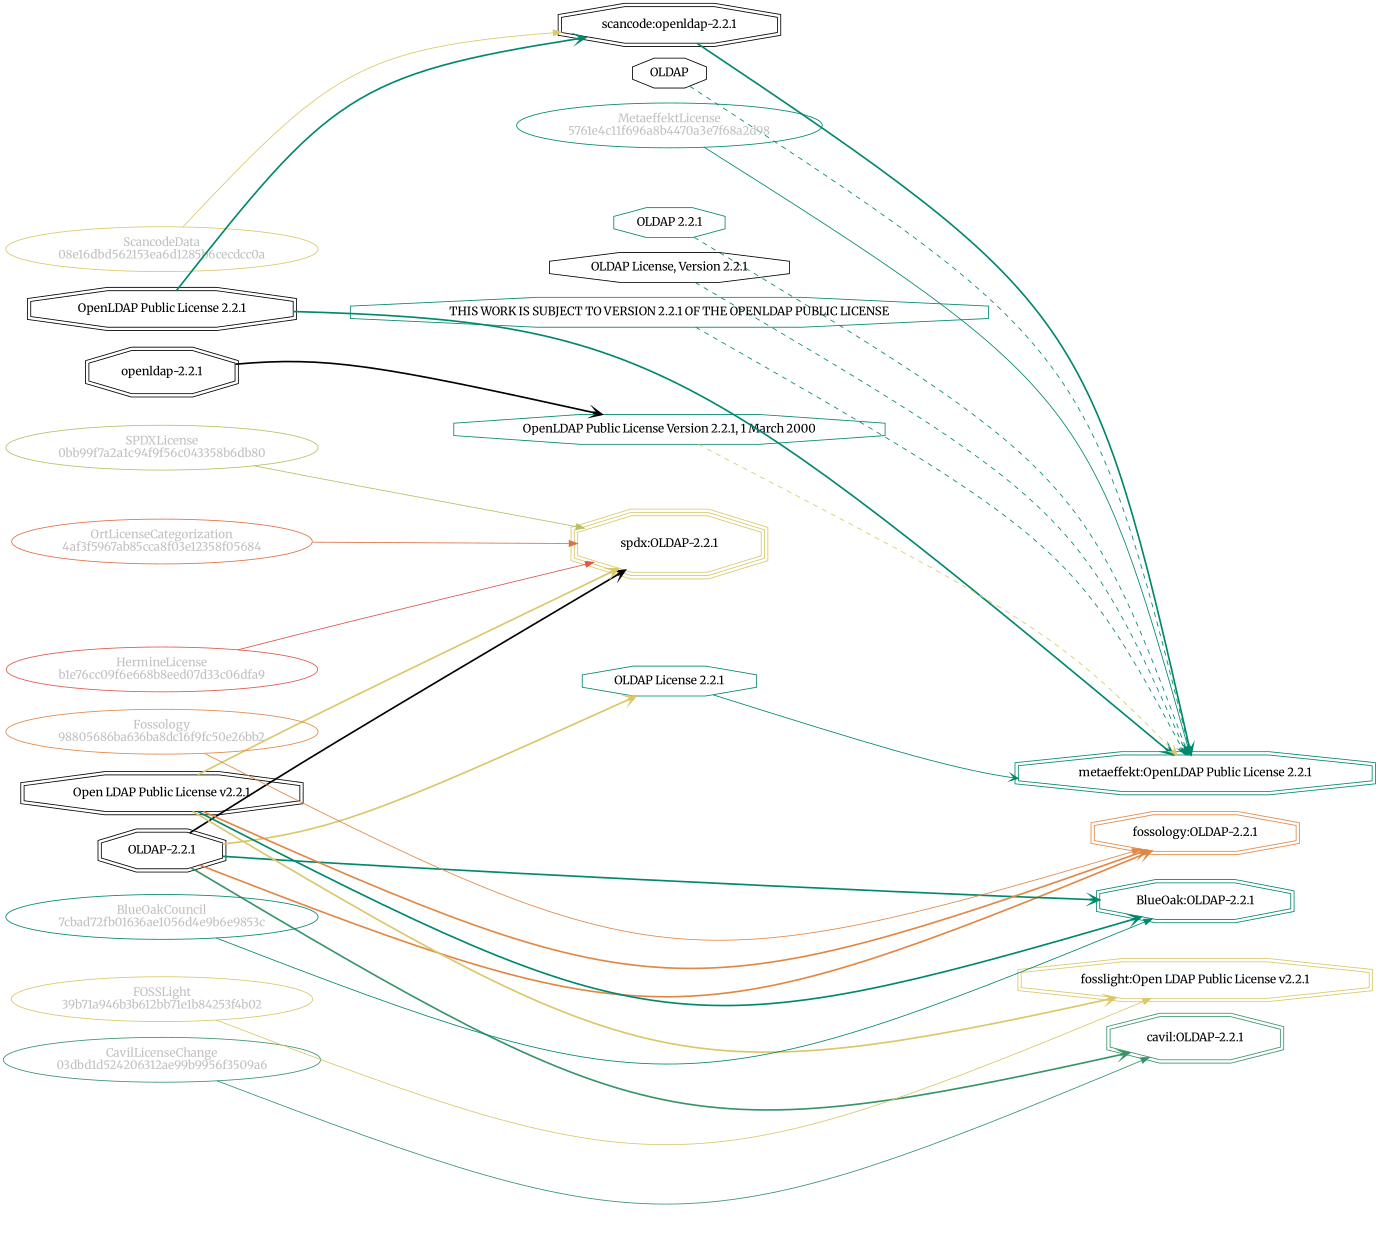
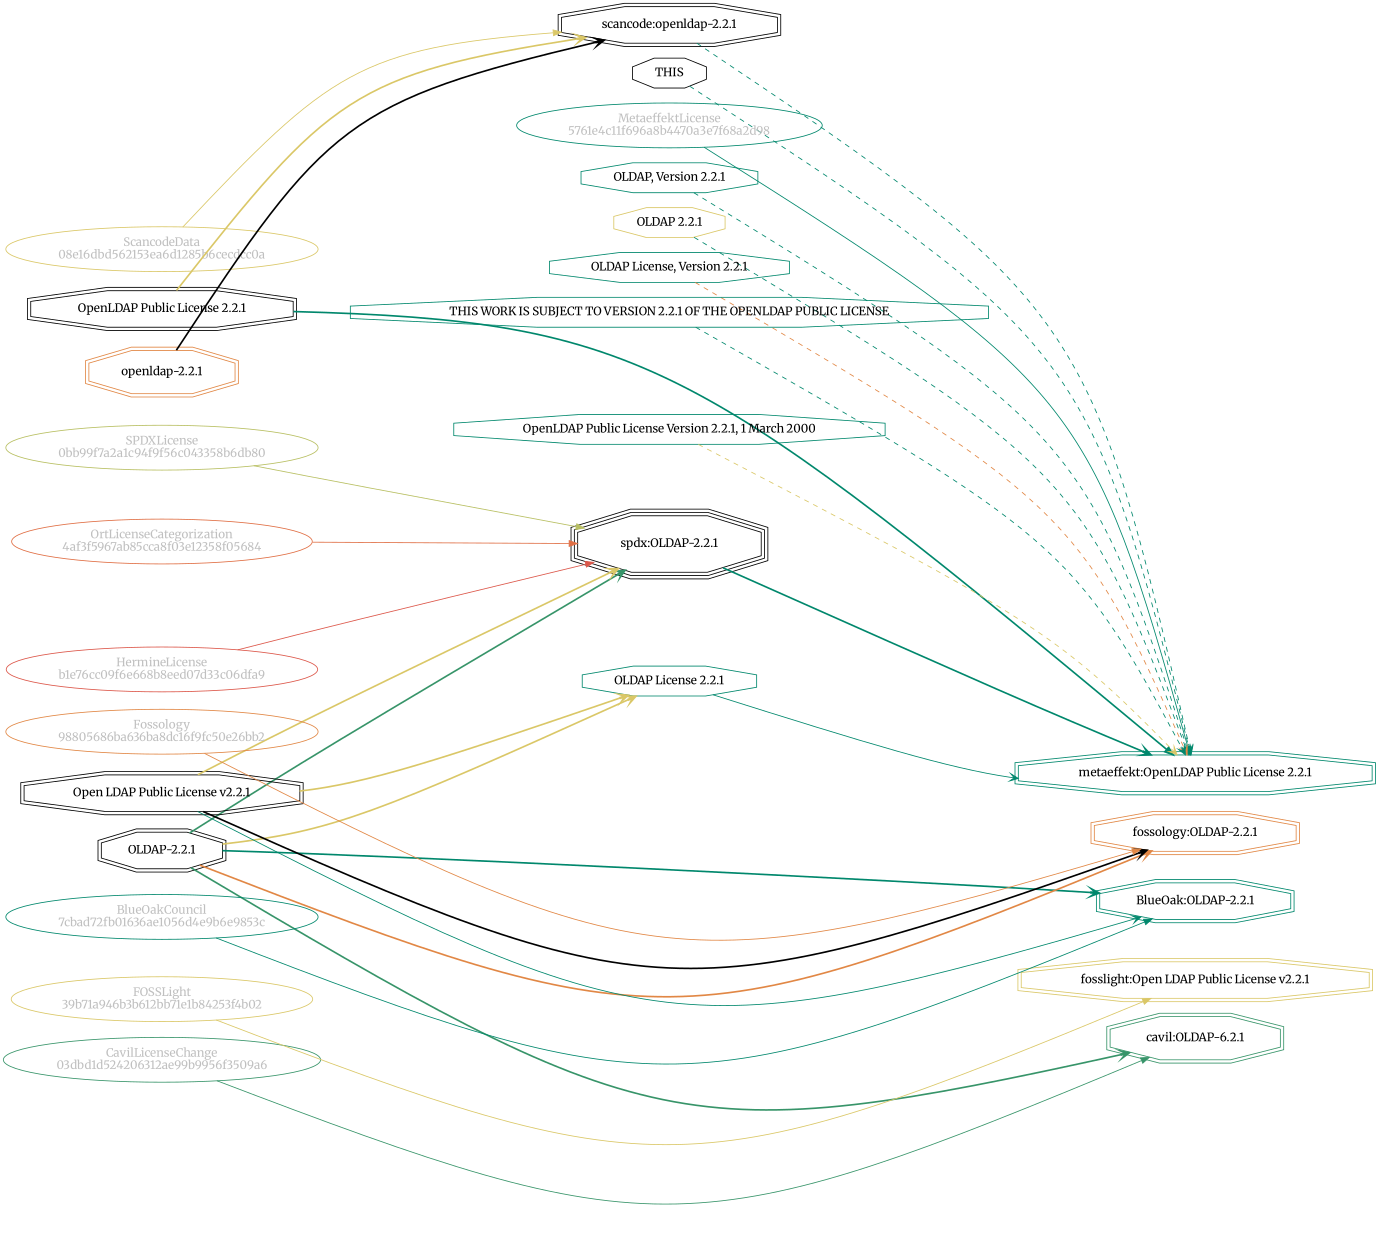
node "OLDAP": label "OLDAP" -> "THIS"
edge "OpenLDAP Public License 2.2.1" -> "scancode:openldap-2.2.1": color #00876c -> #dac767
node "OLDAP, Version 2.2.1": added
node "OLDAP 2.2.1": color #00876c -> #dac767
node "OLDAP License, Version 2.2.1": color black -> #00876c
edge "scancode:openldap-2.2.1" -> "metaeffekt:OpenLDAP Public License 2.2.1": style bold -> dashed
node "openldap-2.2.1": color black -> #e18745
edge "openldap-2.2.1" -> "OpenLDAP Public License Version 2.2.1, 1 March 2000": now "openldap-2.2.1" -> "scancode:openldap-2.2.1"
edge "OpenLDAP Public License 2.2.1" -> "metaeffekt:OpenLDAP Public License 2.2.1": arrowhead vee -> normal
edge "OLDAP License, Version 2.2.1" -> "metaeffekt:OpenLDAP Public License 2.2.1": color #00876c -> #e18745
node "spdx:OLDAP-2.2.1": color #dac767 -> black
edge "spdx:OLDAP-2.2.1" -> "metaeffekt:OpenLDAP Public License 2.2.1": added
edge "OLDAP-2.2.1" -> "spdx:OLDAP-2.2.1": color black -> #379469
edge "BlueOak:OLDAP-2.2.1" -> "OLDAP-2.2.1": reversed
edge "Open LDAP Public License v2.2.1" -> "fossology:OLDAP-2.2.1": color #e18745 -> black
edge "Open LDAP Public License v2.2.1" -> "BlueOak:OLDAP-2.2.1": style bold -> solid
edge "Open LDAP Public License v2.2.1" -> "fosslight:Open LDAP Public License v2.2.1": now "Open LDAP Public License v2.2.1" -> "OLDAP License 2.2.1"
node "cavil:OLDAP-2.2.1": label "cavil:OLDAP-2.2.1" -> "cavil:OLDAP-6.2.1"
